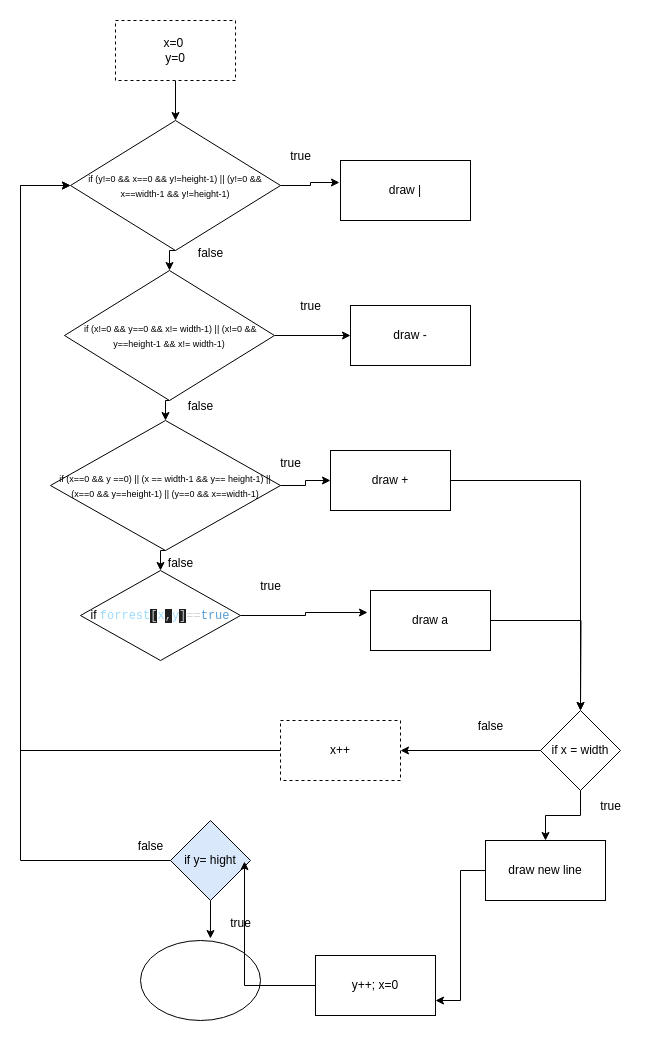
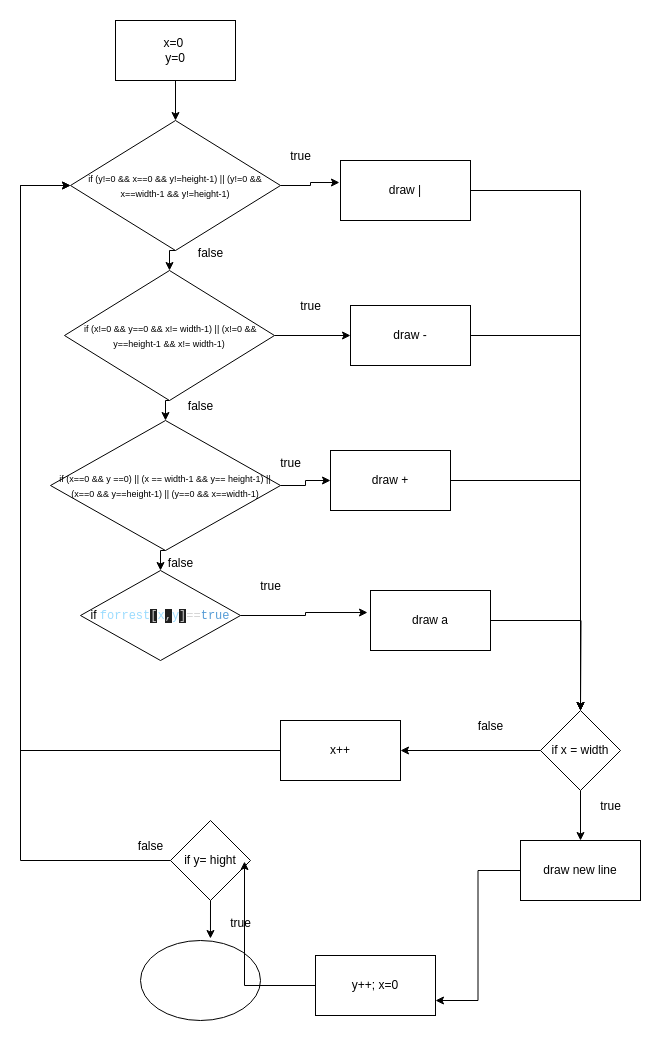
node "x=0 y=0": style dashed -> solid
edge "draw |" -> "if x = width": added
edge "draw -" -> "if x = width": added
node "x++": style dashed -> solid
node "if y= hight": fillcolor #dae8fc -> #ffffff
node "draw new line": moved (546, 871) -> (581, 871)
